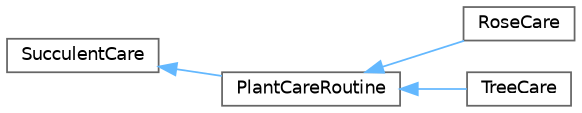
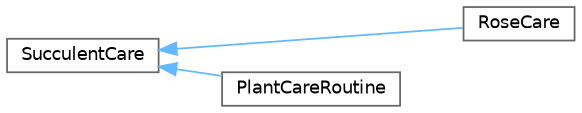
edge "RoseCare" -> "PlantCareRoutine": now "RoseCare" -> "SucculentCare"
node "TreeCare": removed
